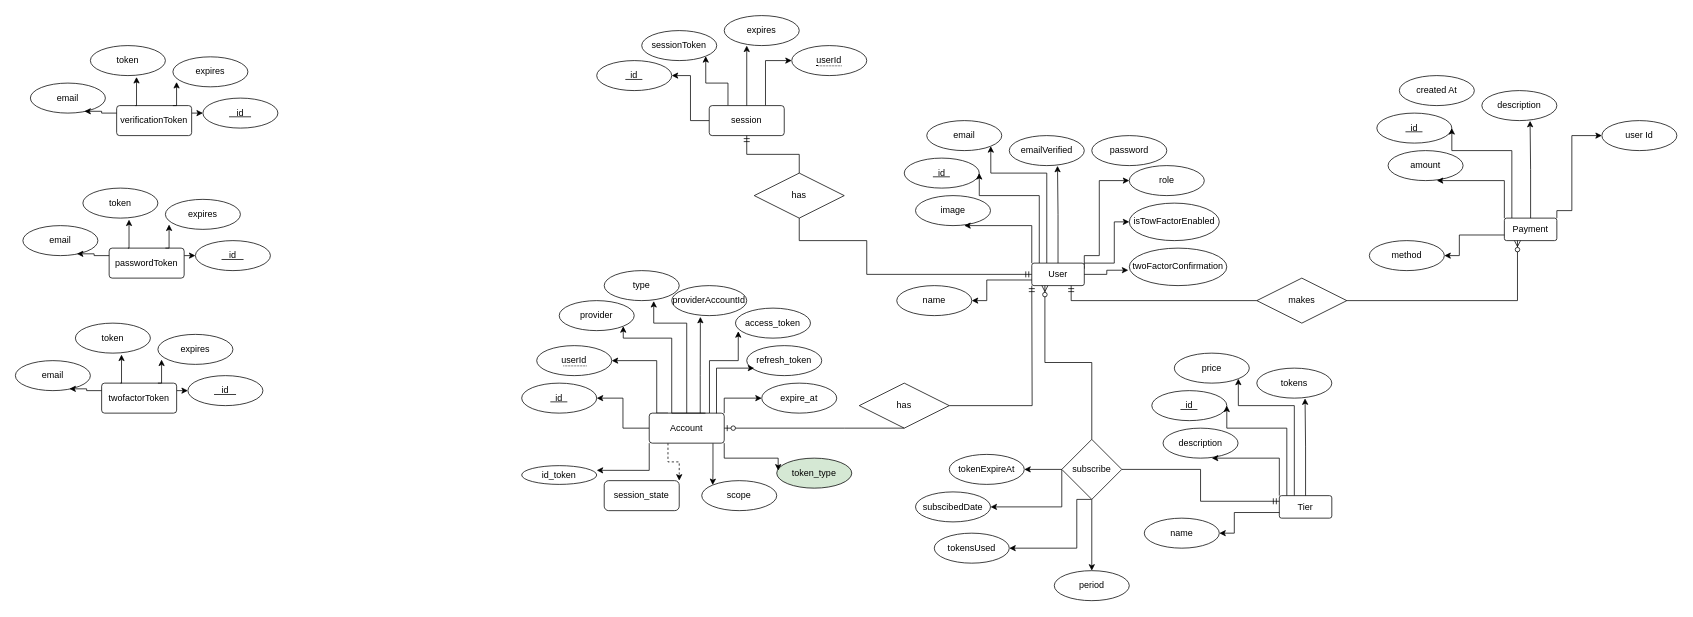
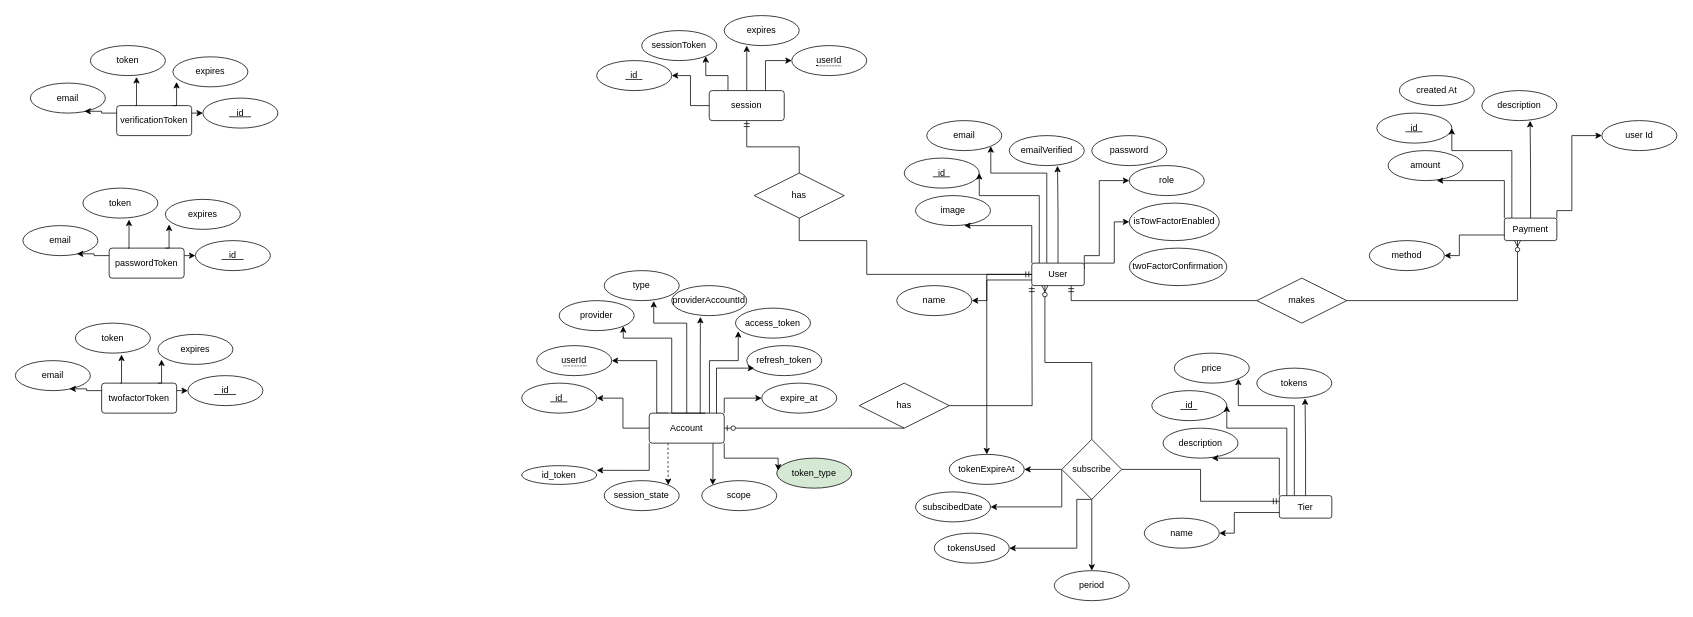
node "session": moved (747, 120) -> (747, 105)
edge "User" -> "twoFactorConfirmation": now "User" -> "tokenExpireAt"
node "session_state": shape rounded rectangle -> ellipse
